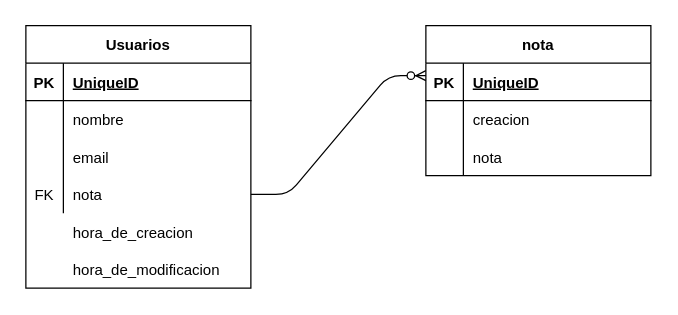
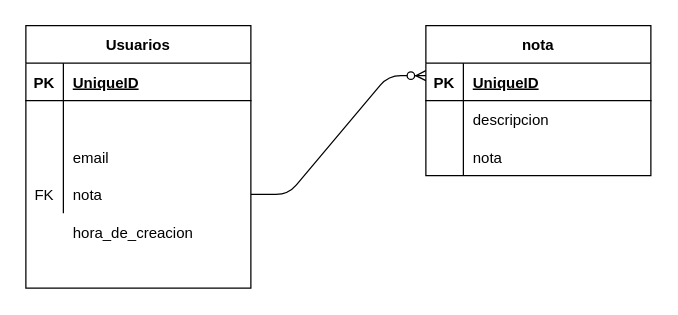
node "nombre": removed
node "creacion": label "creacion" -> "descripcion"
node "hora_de_modificacion": removed
